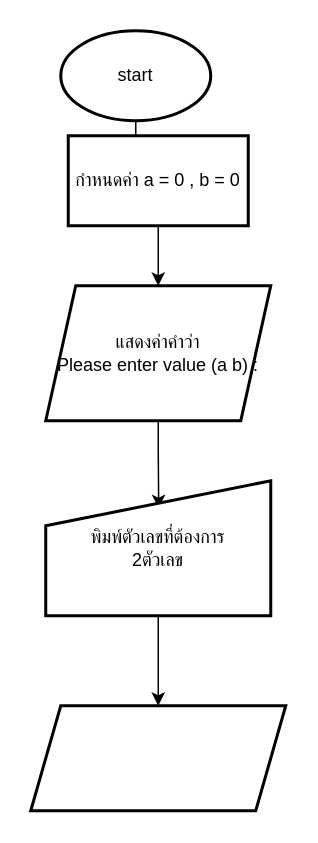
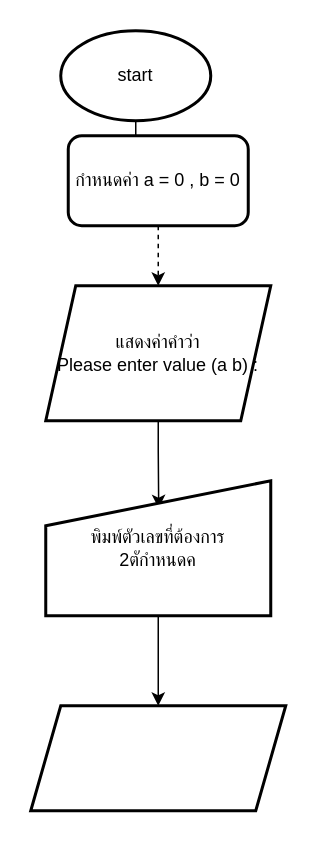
node "กำหนดค่า a = 0 , b = 0": shape rectangle -> rounded rectangle
edge "กำหนดค่า a = 0 , b = 0" -> "แสดงค่าคำว่า Please enter value (a b) :": style solid -> dashed
node "พิมพ์ตัวเลขที่ต้องการ 2ตัวเลข": label "พิมพ์ตัวเลขที่ต้องการ 2ตัวเลข" -> "พิมพ์ตัวเลขที่ต้องการ 2ตักำหนดค"
